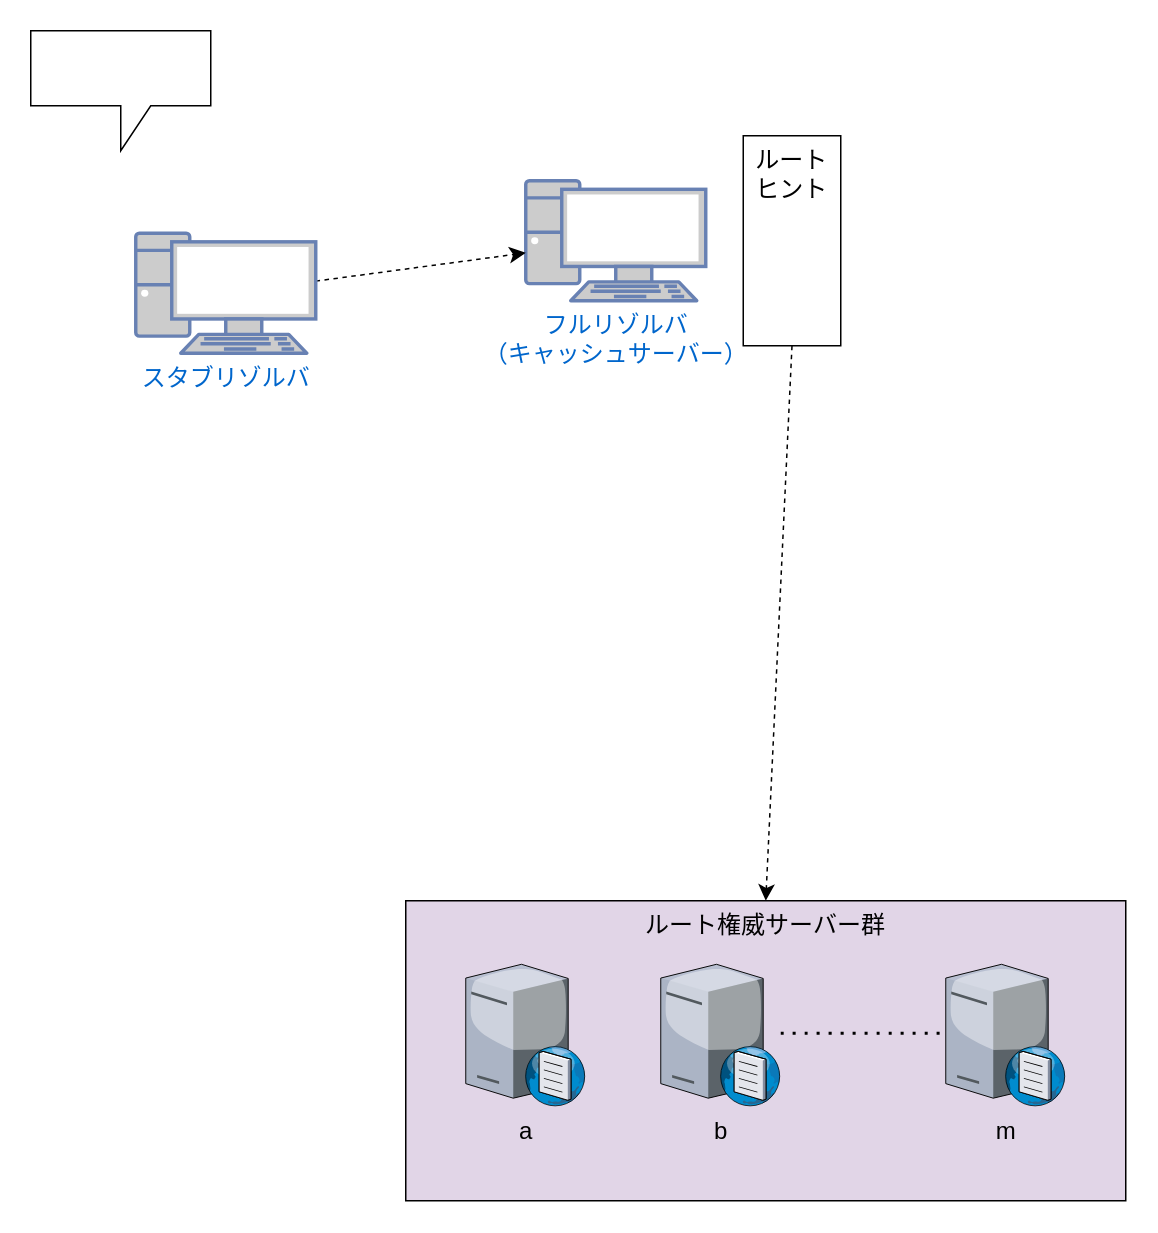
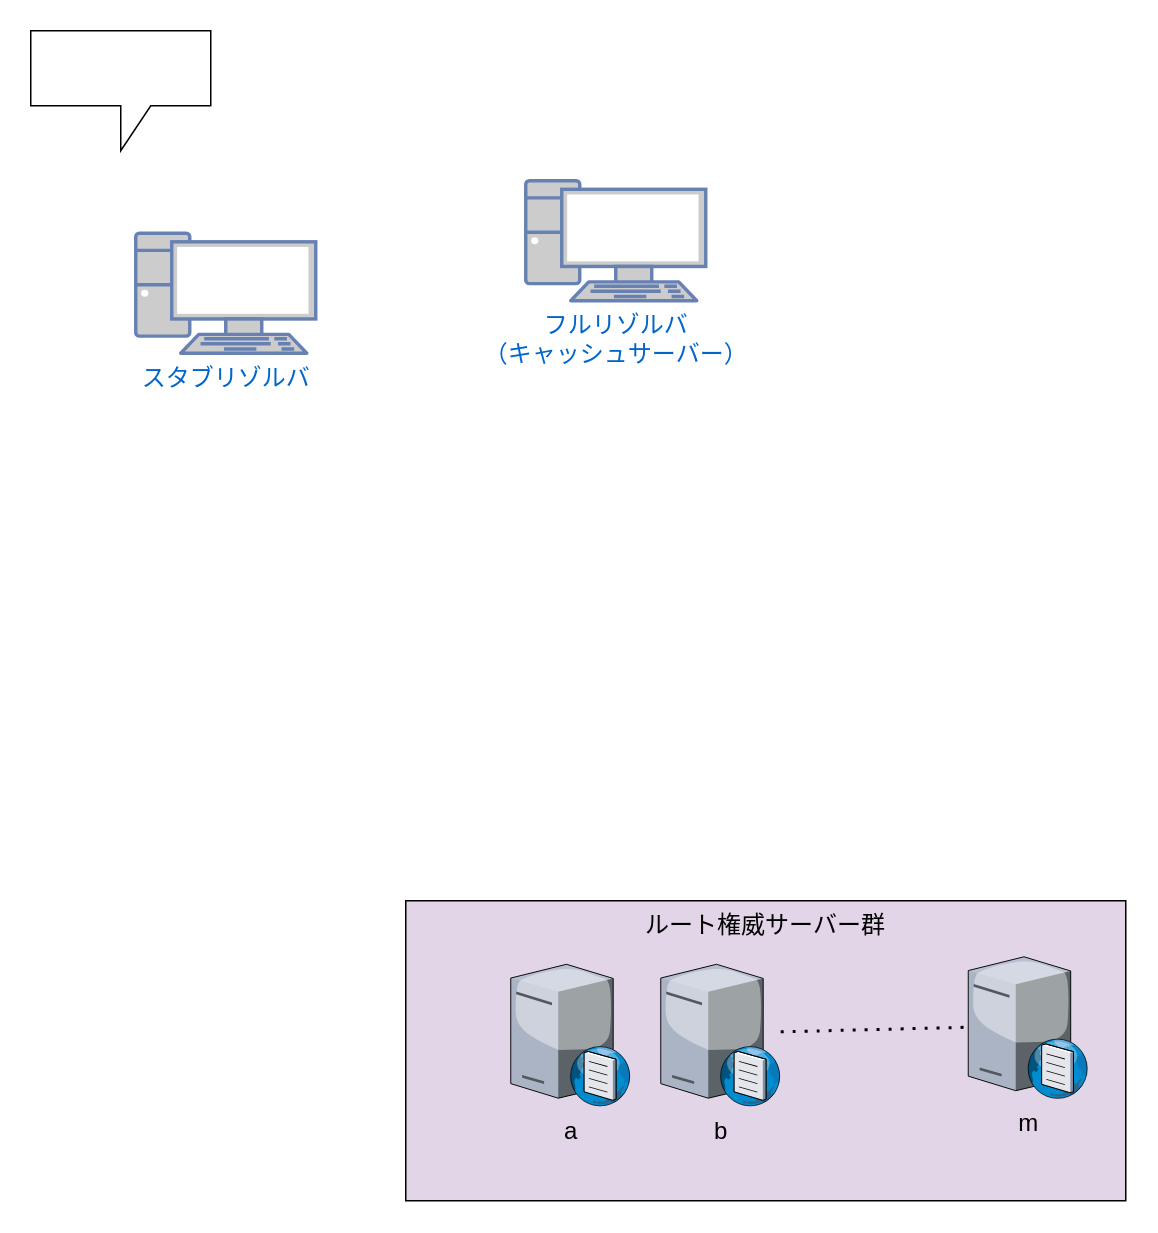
node "ルート ヒント": removed
edge "スタブリゾルバ" -> "フルリゾルバ （キャッシュサーバー）": removed
edge "ルート ヒント" -> "ルート権威サーバー群": removed
node "a": moved (526, 1033) -> (571, 1033)
node "m": moved (1006, 1033) -> (1028, 1026)
